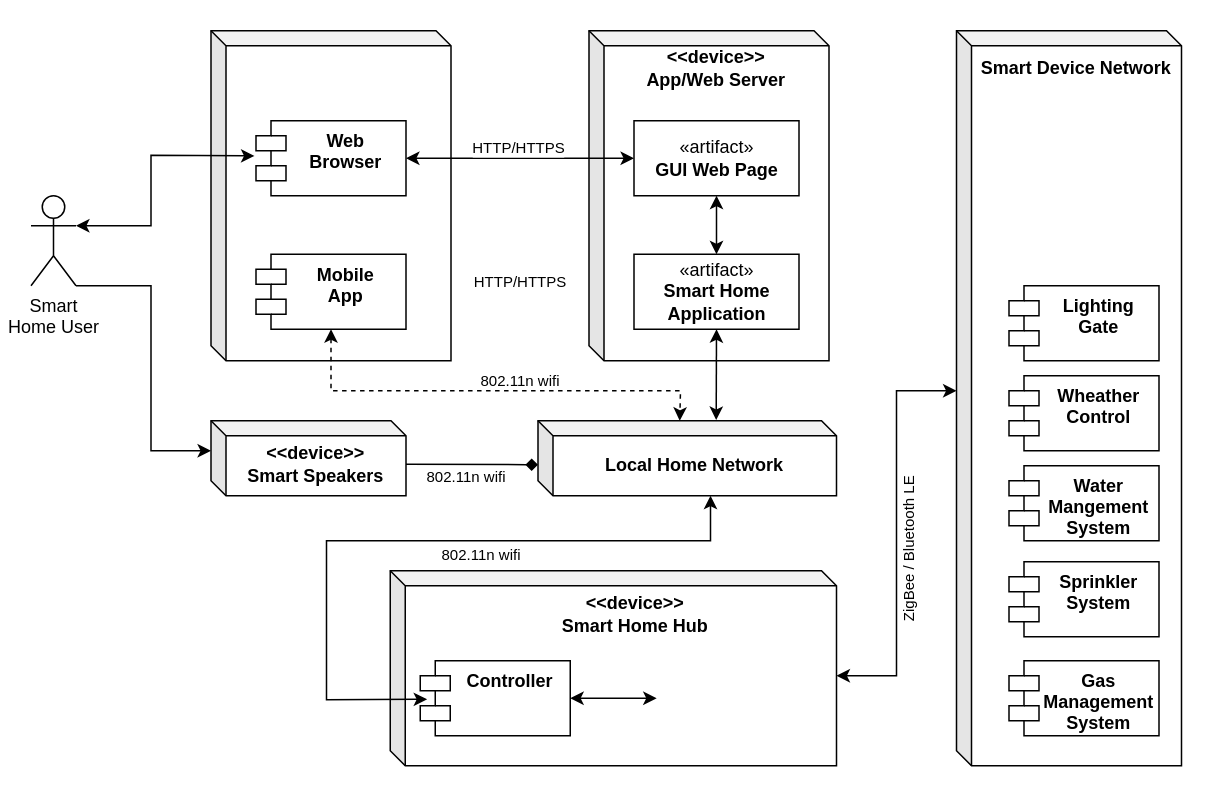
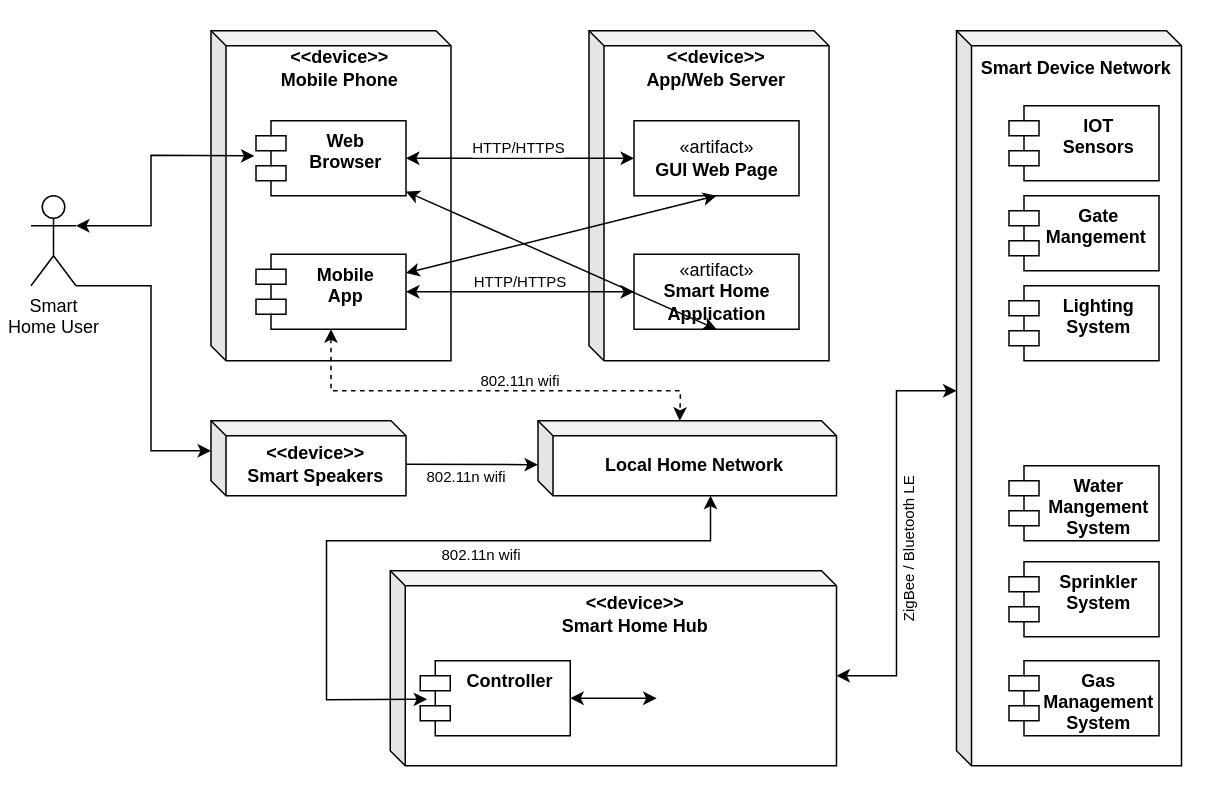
node "<<device>> Mobile Phone": added
node "IOT Sensors": added
edge "«artifact» GUI Web Page" -- "«artifact» Smart Home Application": now "«artifact» GUI Web Page" -- "Mobile App"
node "Gate Mangement": added
edge "Mobile App" -- "«artifact» Smart Home Application": added
node "Lighting Gate": label "Lighting Gate" -> "Lighting System"
edge "«artifact» Smart Home Application" -- "Local Home Network": now "«artifact» Smart Home Application" -- "Web Browser"
node "Wheather Control": removed
edge "<<device>> Smart Speakers" -> "Local Home Network": arrowhead diamond -> classic
